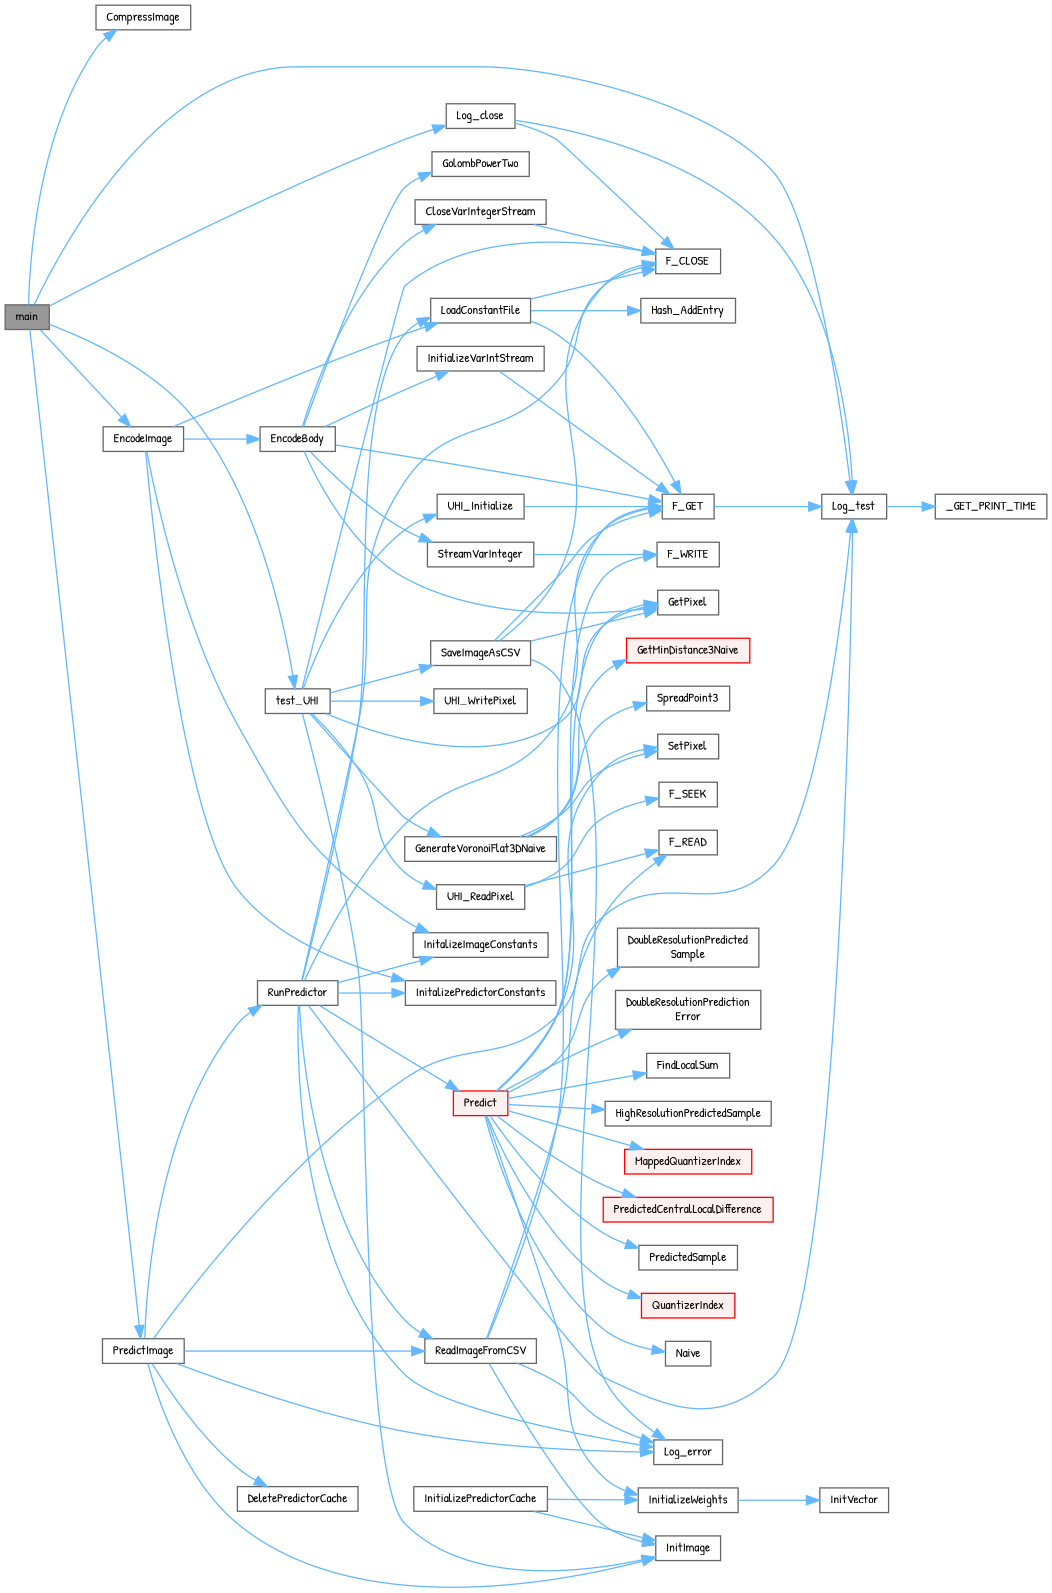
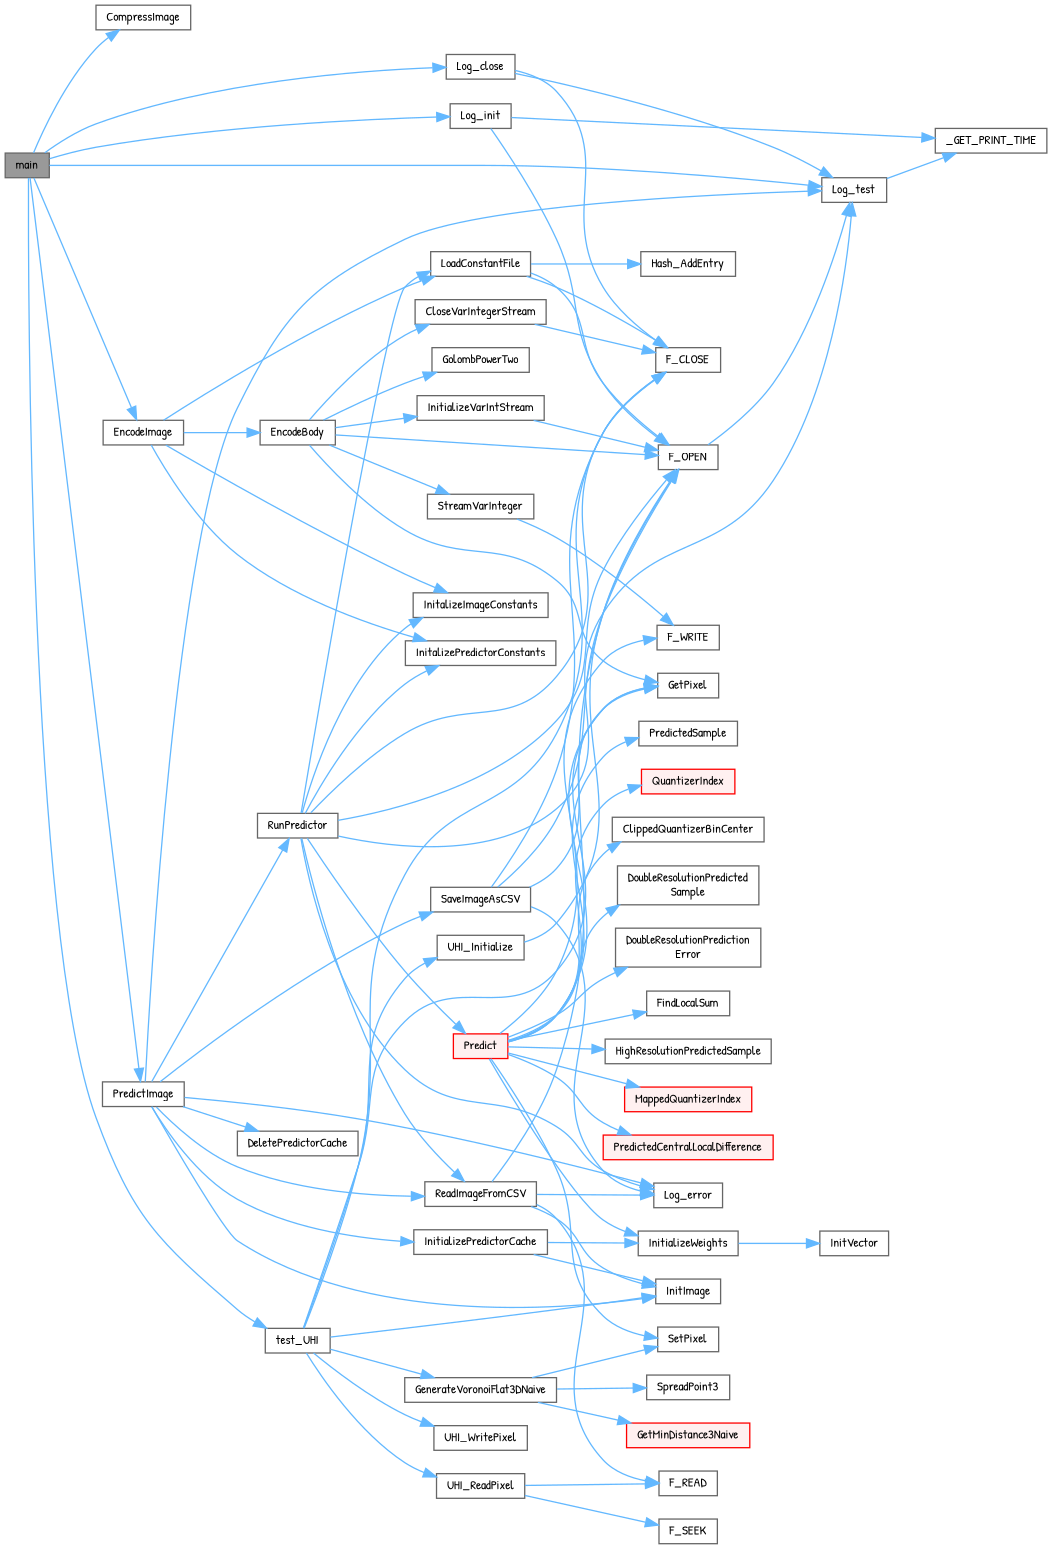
node "Log_init": added
node "F_GET": label "F_GET" -> "F_OPEN"
edge "test_UHI" -> "SaveImageAsCSV": now "PredictImage" -> "SaveImageAsCSV"
edge "PredictImage" -> "InitializePredictorCache": added
node "Naive": label "Naive" -> "ClippedQuantizerBinCenter"
